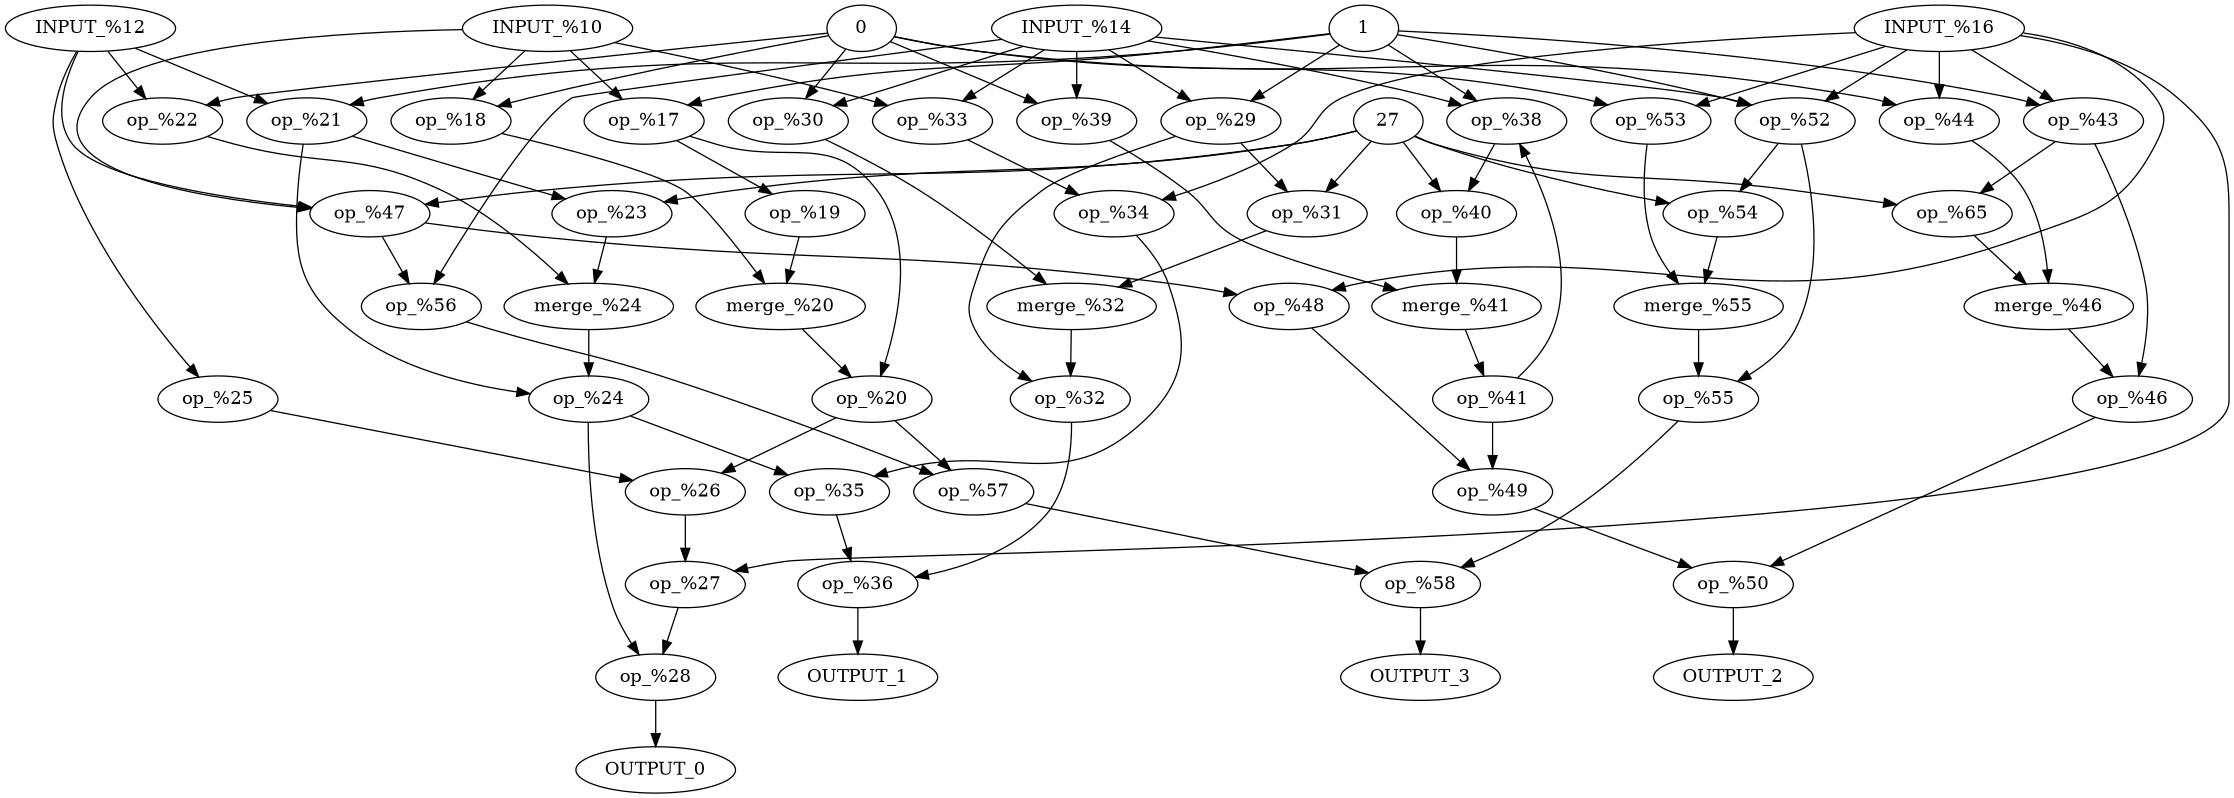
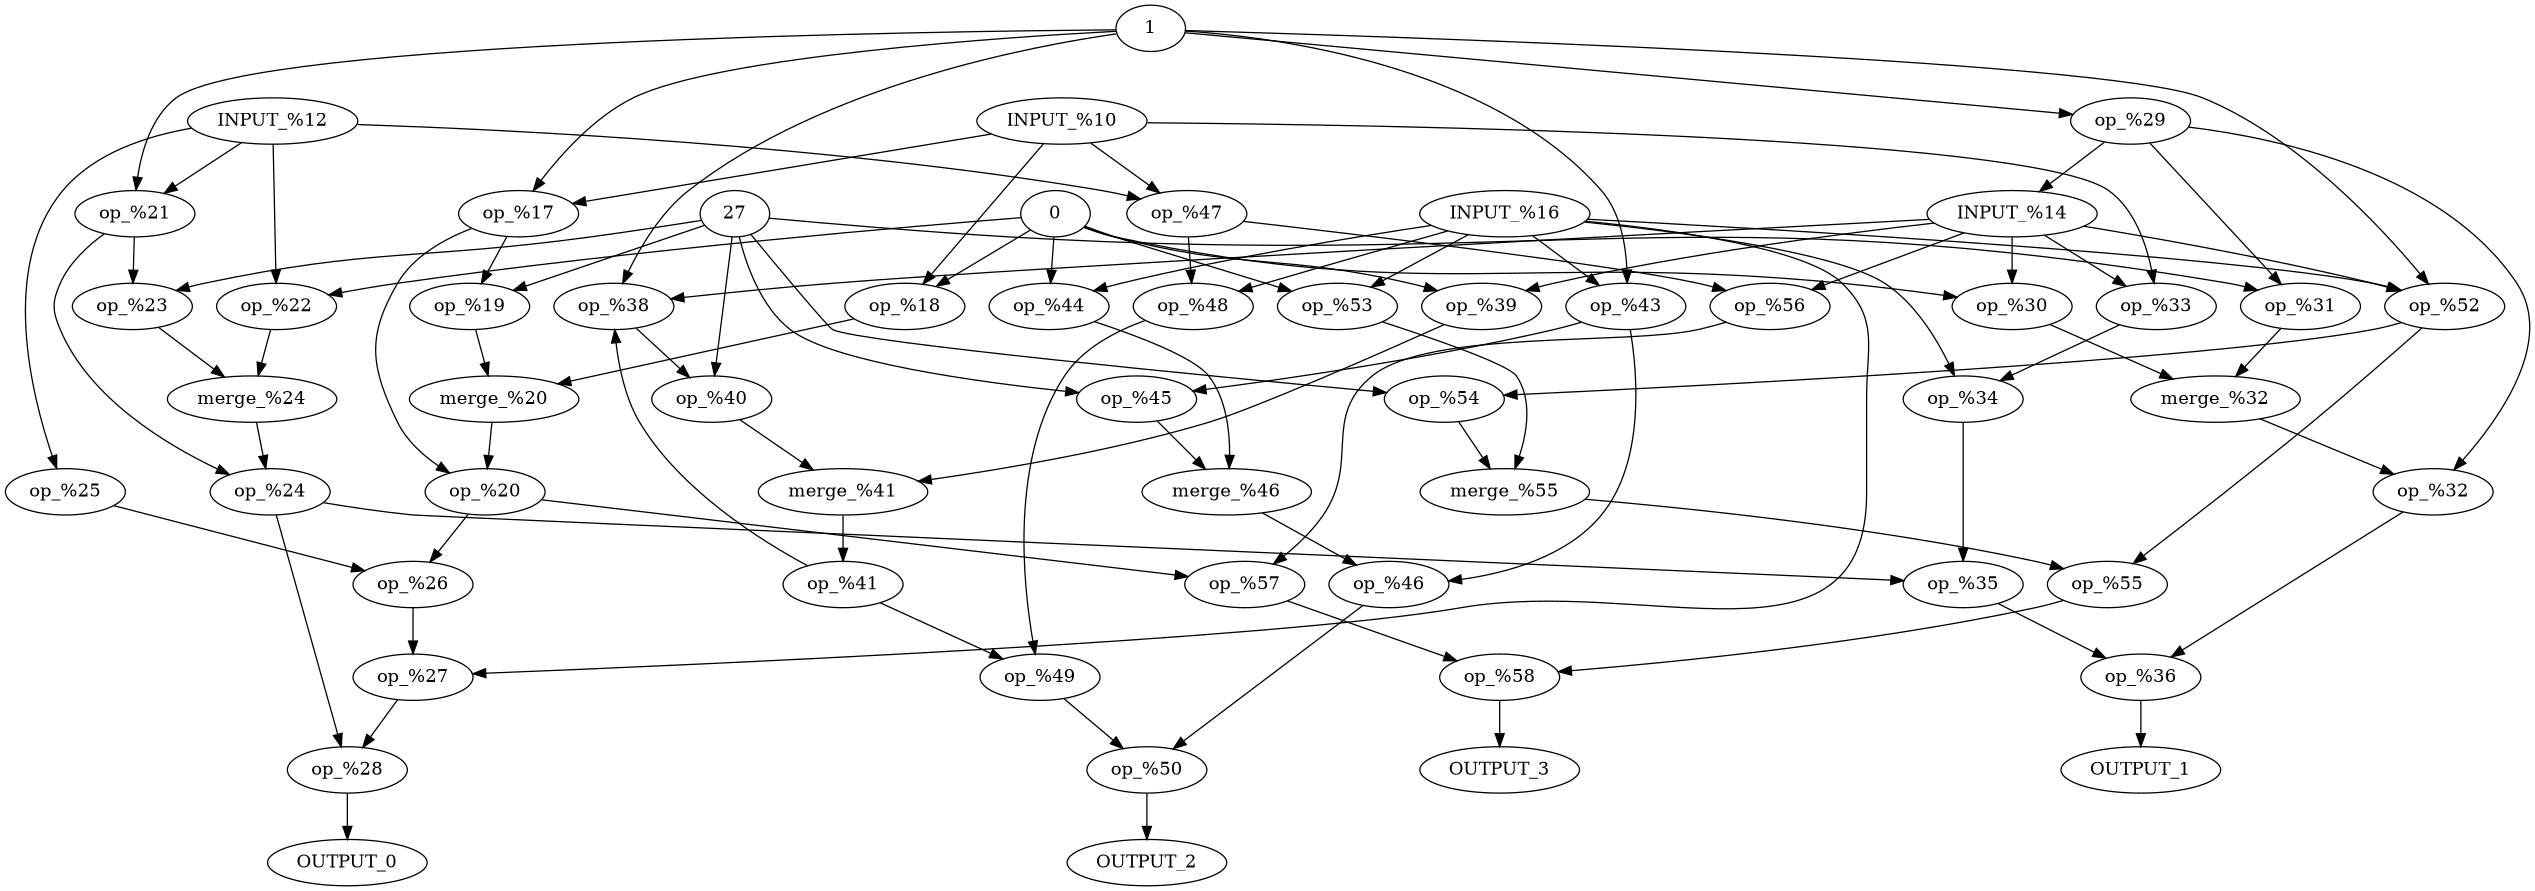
edge "INPUT_%14" -> "op_%29": reversed
edge "27" -> "op_%47": now "27" -> "op_%19"
node "op_%65": label "op_%65" -> "op_%45"
